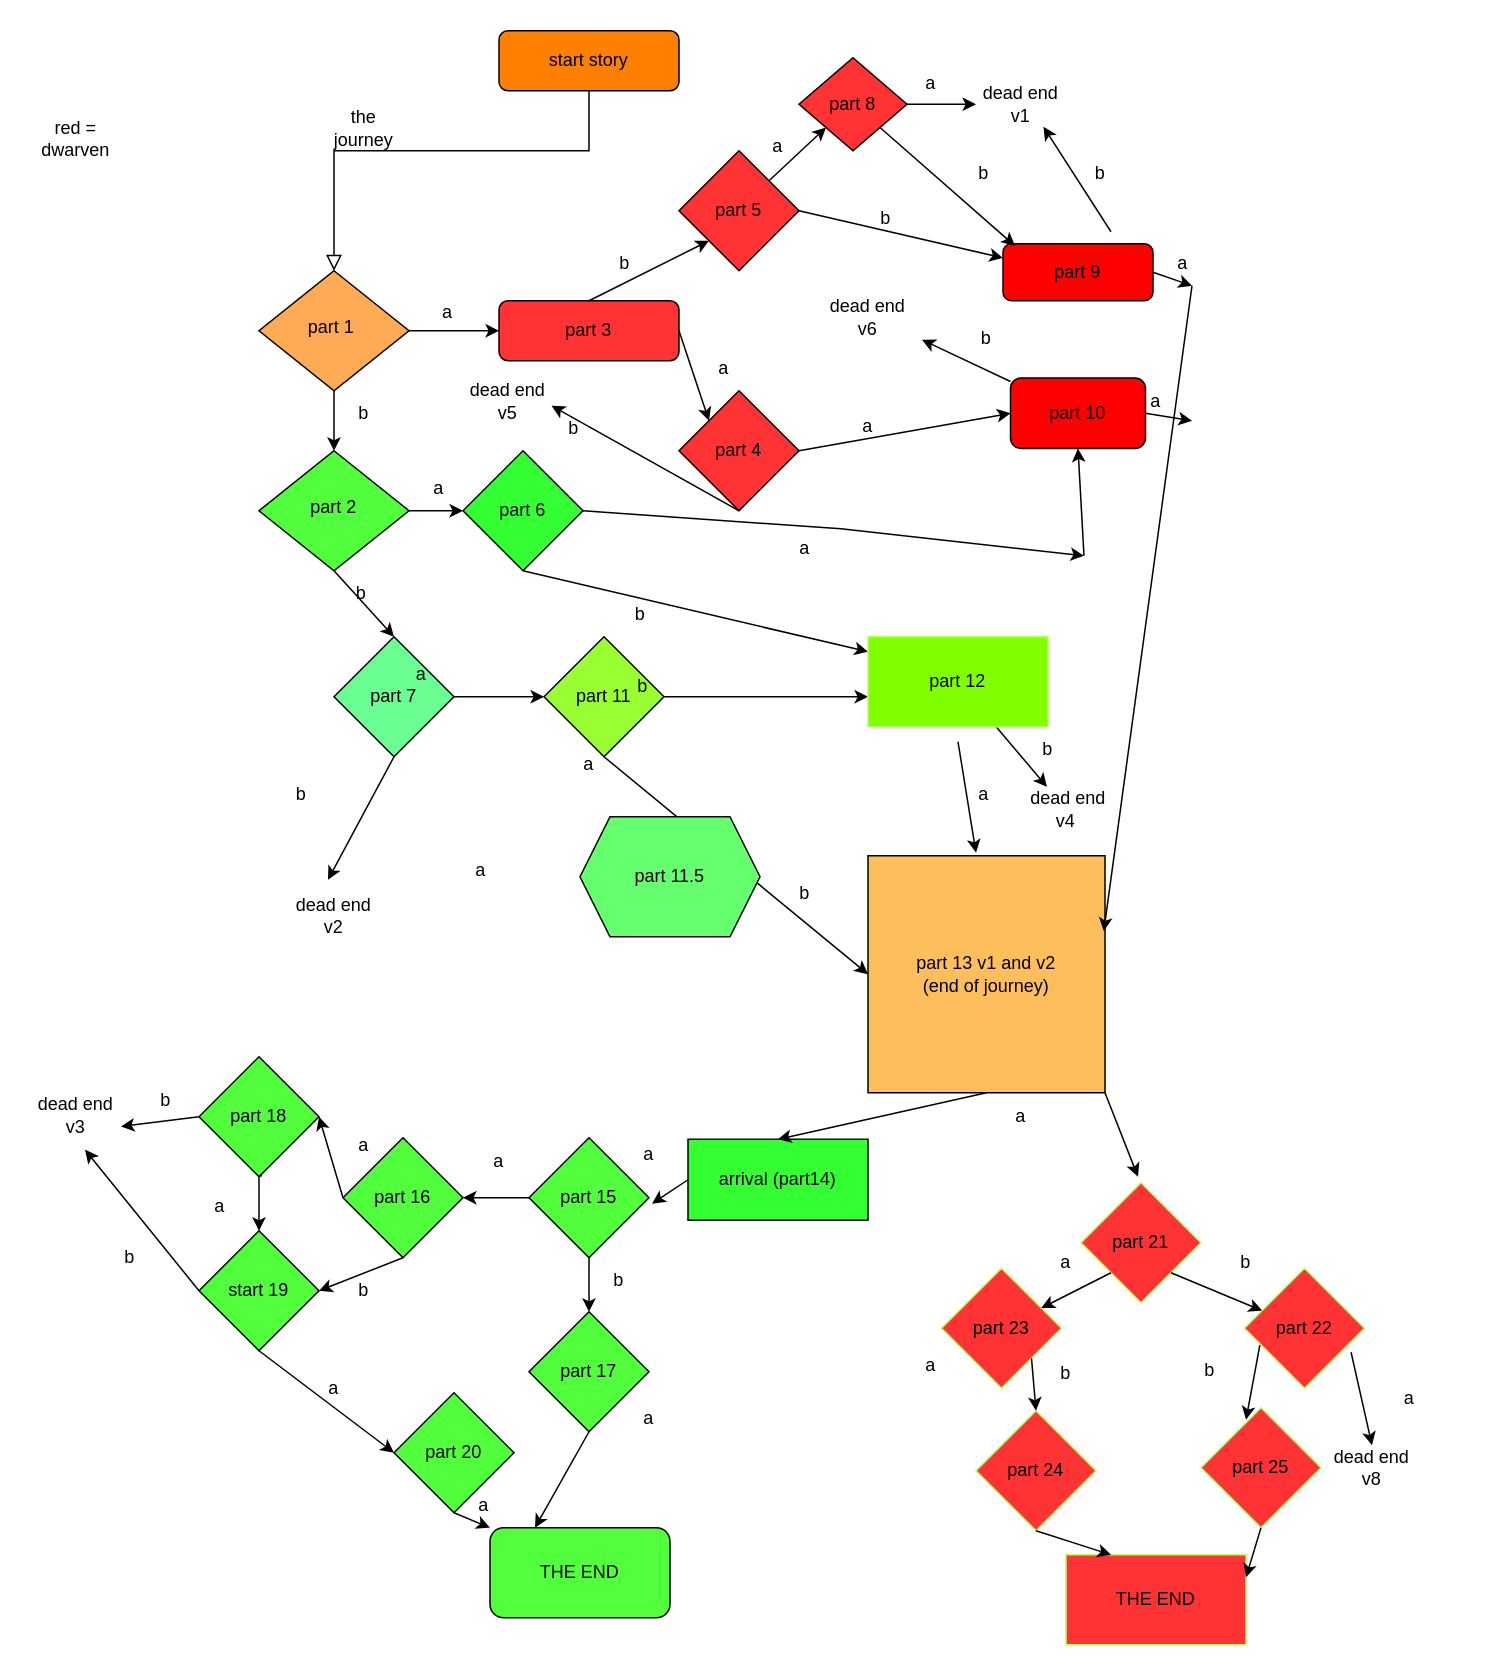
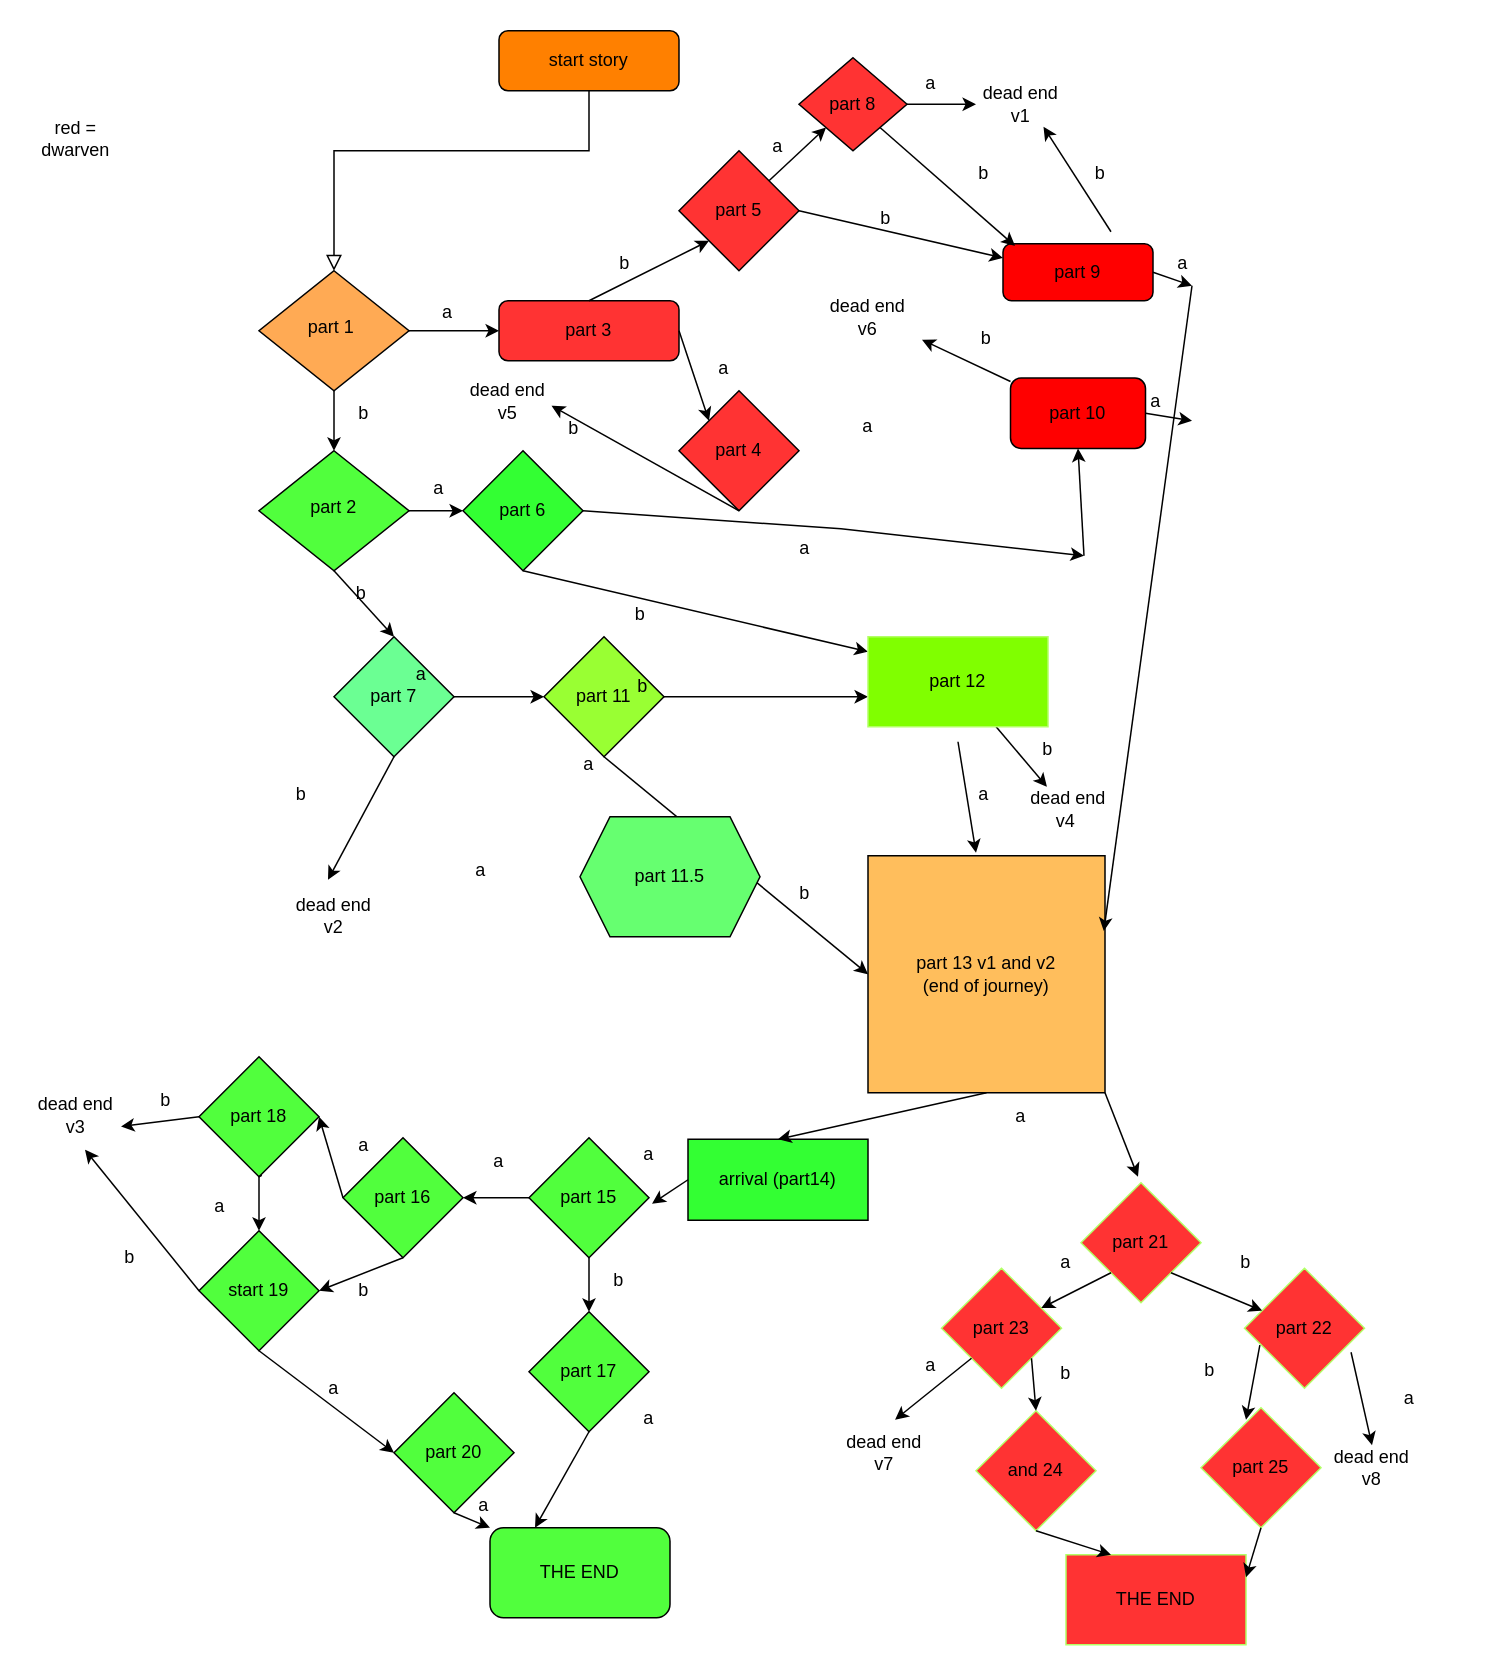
node "the journey": removed
edge "part 4" -> "part 10": removed
edge "part 23" -> "dead end v7": added
node "dead end v7": added
node "part 24": label "part 24" -> "and 24"
